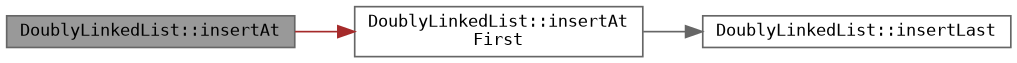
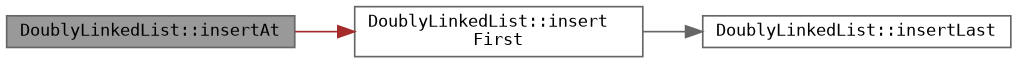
node "DoublyLinkedList::insertAt First": label "DoublyLinkedList::insertAt First" -> "DoublyLinkedList::insert First"
